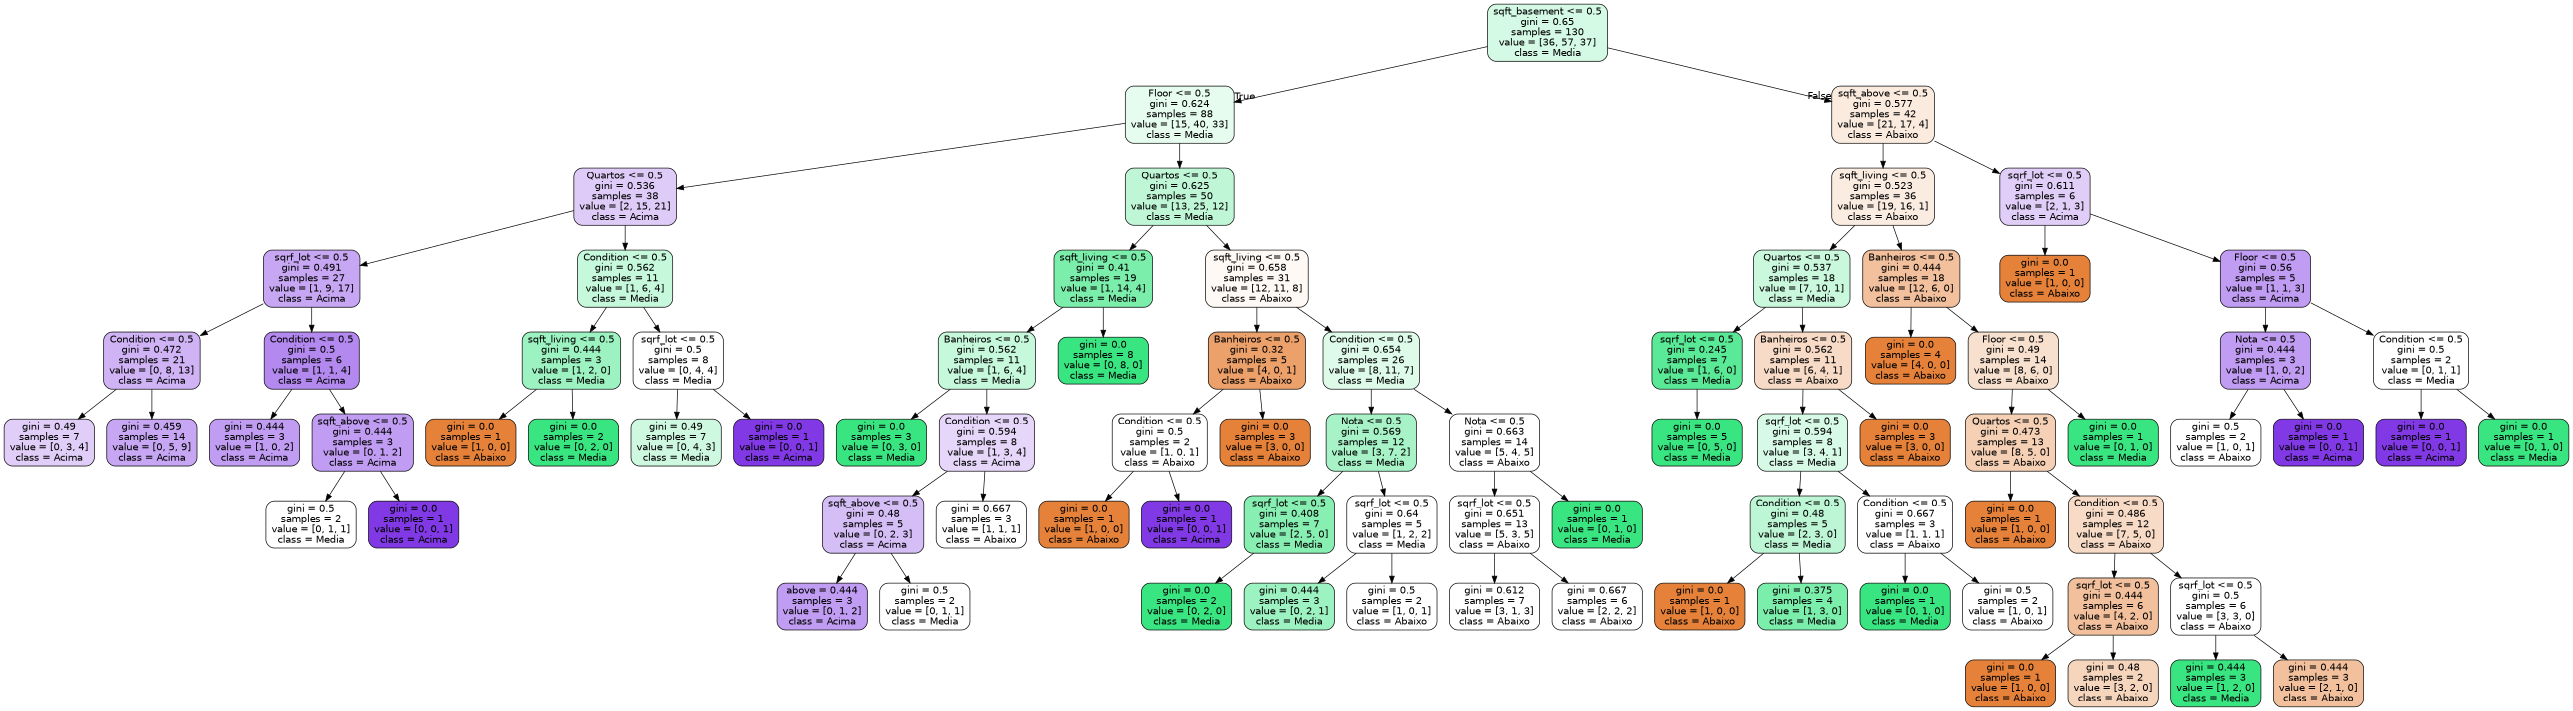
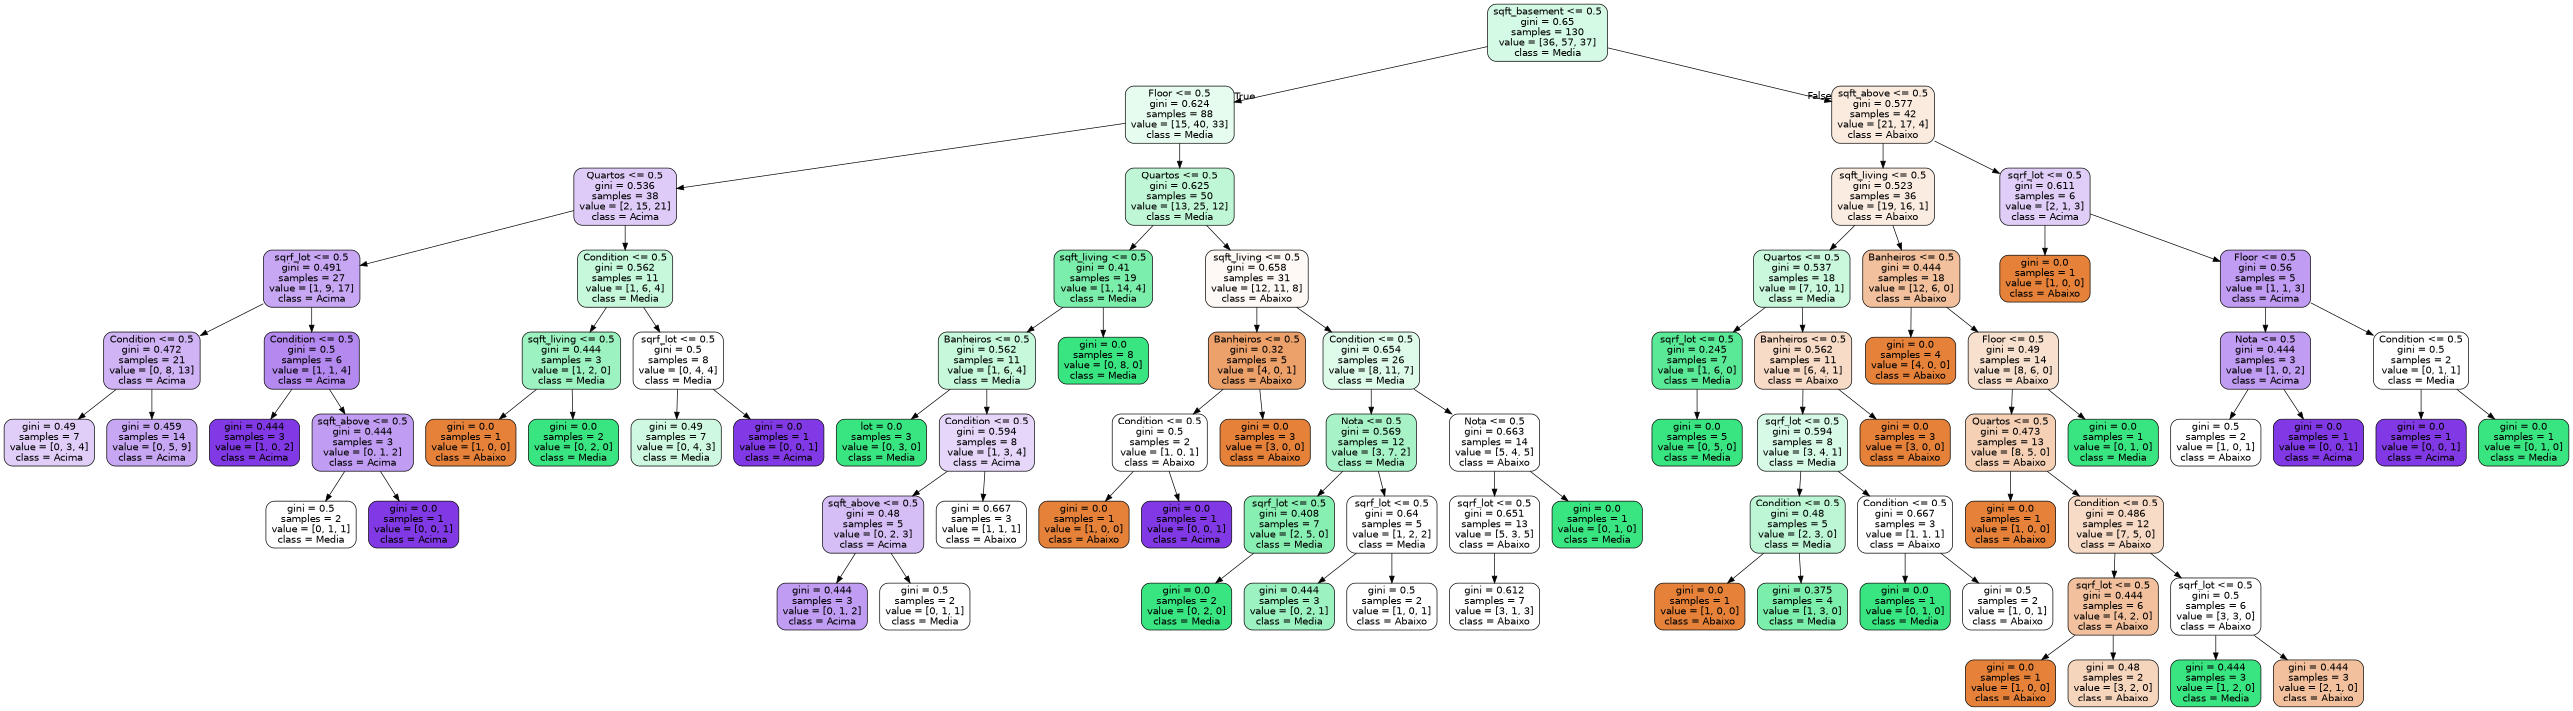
node "gini = 0.444 samples = 3 value = [1, 0, 2] class = Acima": fillcolor #c09cf2 -> #8139e5
node "gini = 0.0 samples = 3 value = [0, 3, 0] class = Media": label "gini = 0.0 samples = 3 value = [0, 3, 0] class = Media" -> "lot = 0.0 samples = 3 value = [0, 3, 0] class = Media"
node "above = 0.444 samples = 3 value = [0, 1, 2] class = Acima": label "above = 0.444 samples = 3 value = [0, 1, 2] class = Acima" -> "gini = 0.444 samples = 3 value = [0, 1, 2] class = Acima"
node "gini = 0.667 samples = 6 value = [2, 2, 2] class = Abaixo": removed
